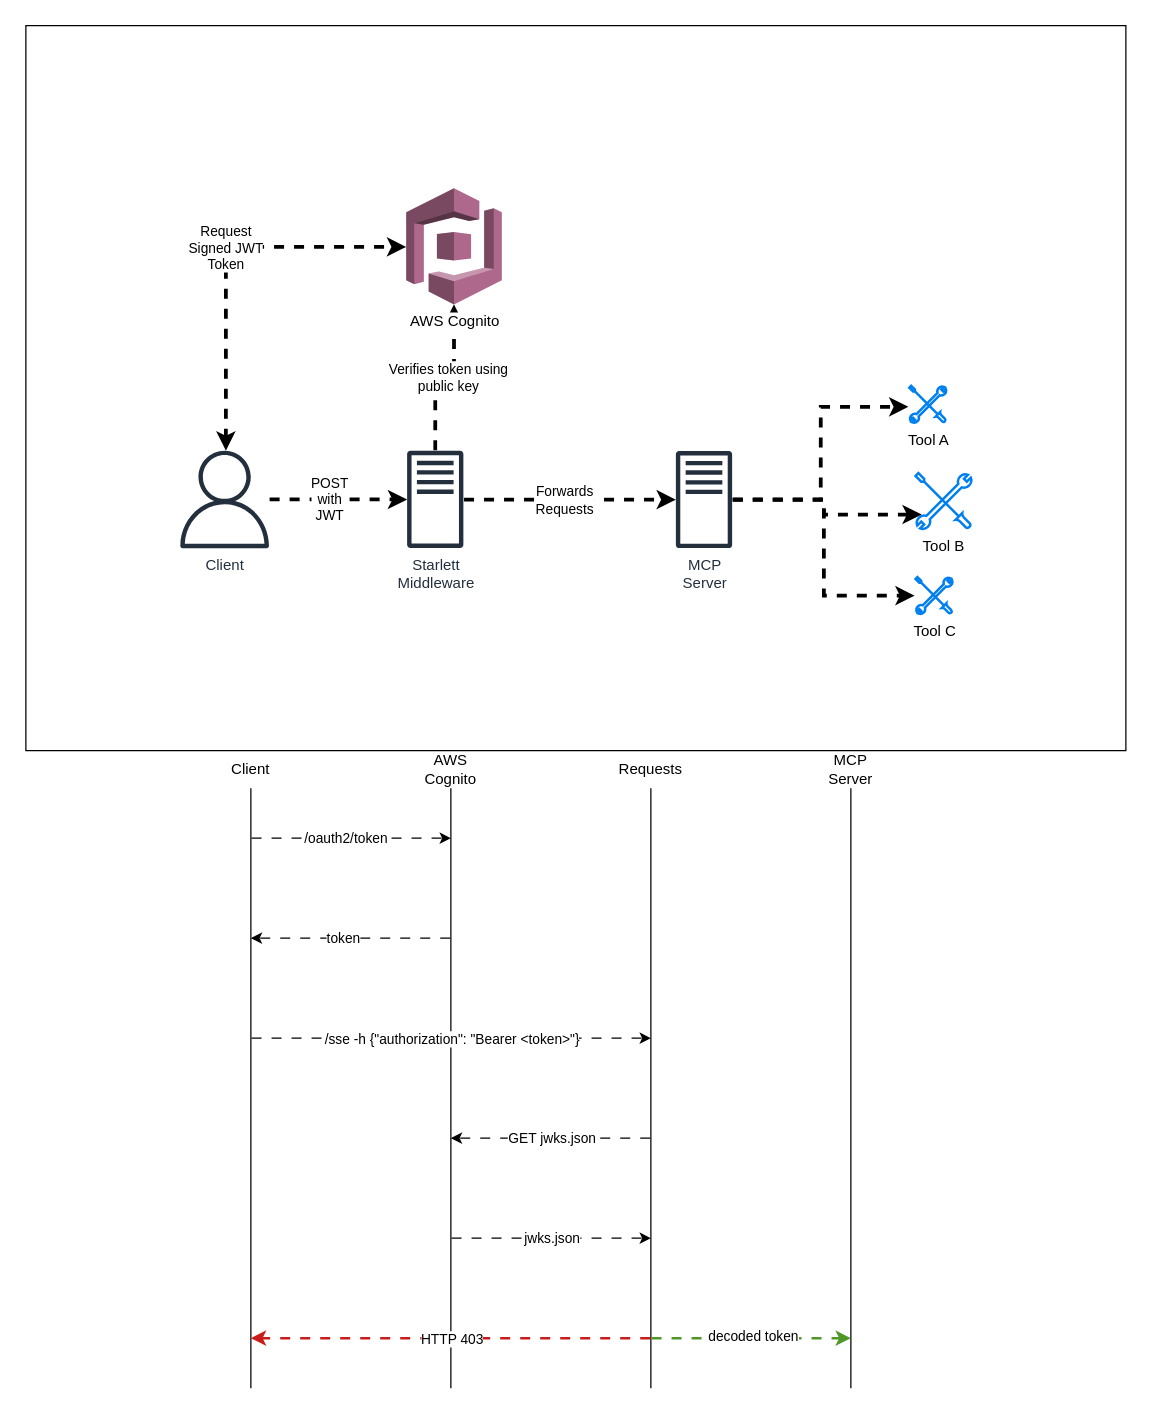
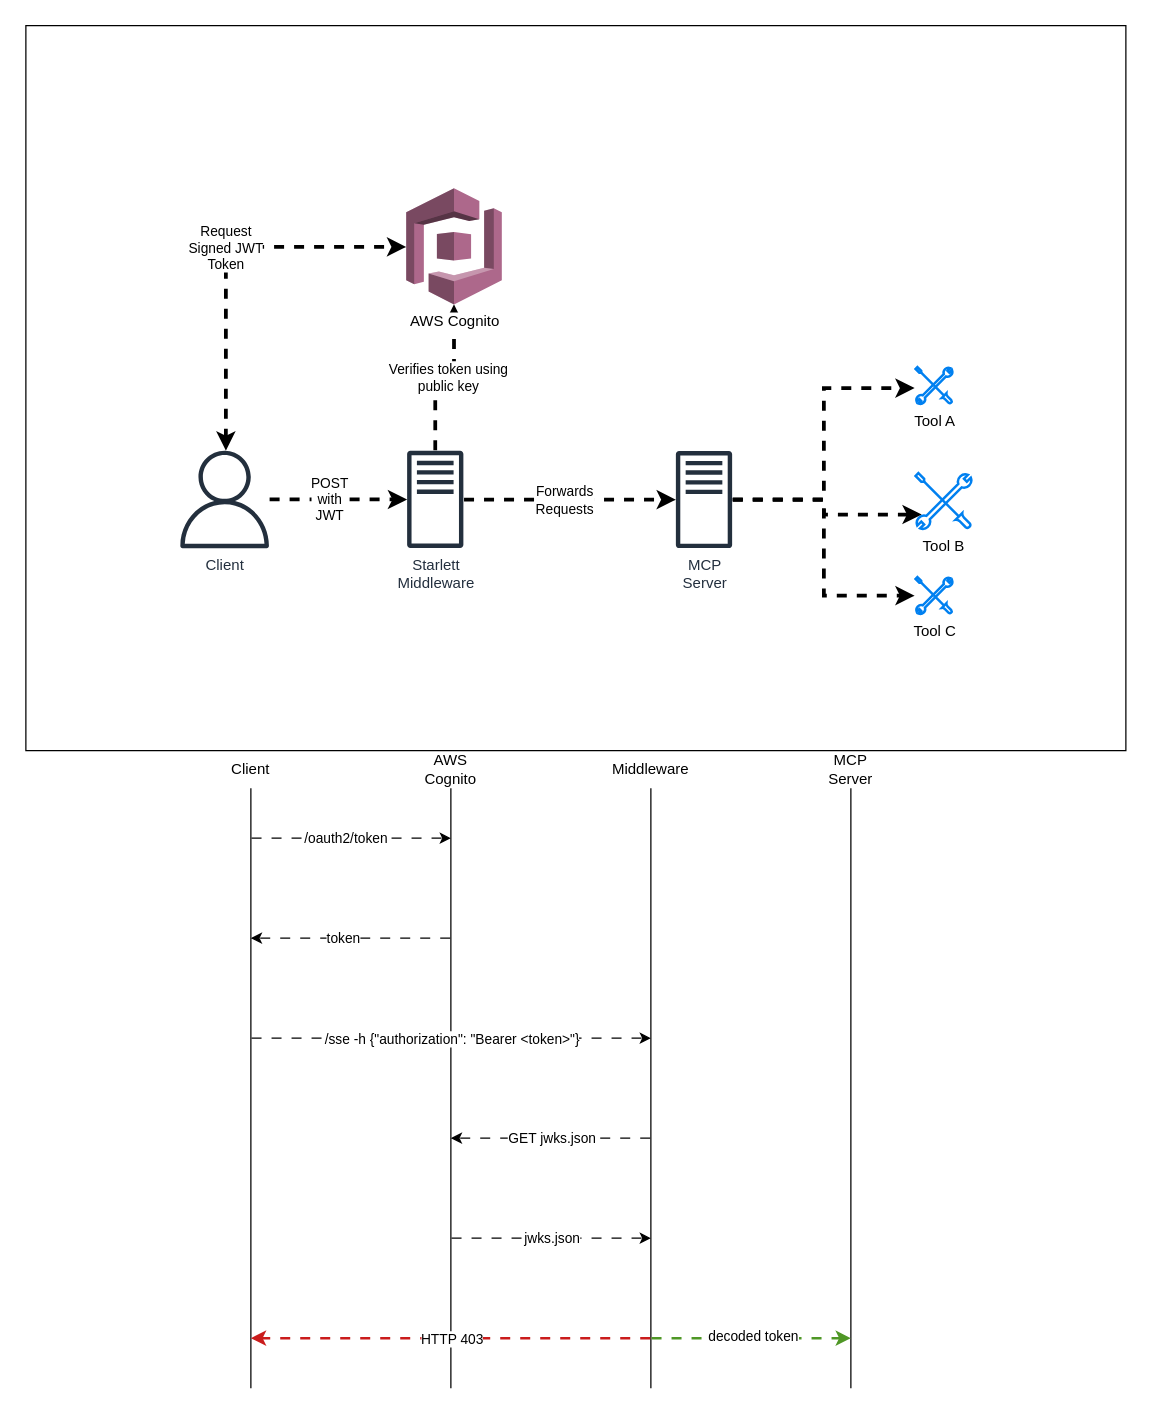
node "Tool A": moved (928, 404) -> (934, 386)
node "Requests": label "Requests" -> "Middleware"
